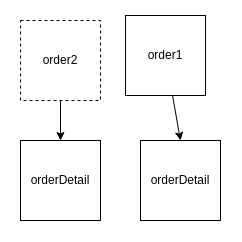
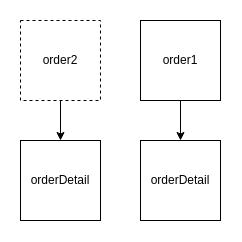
node "order1": moved (166, 56) -> (181, 61)
